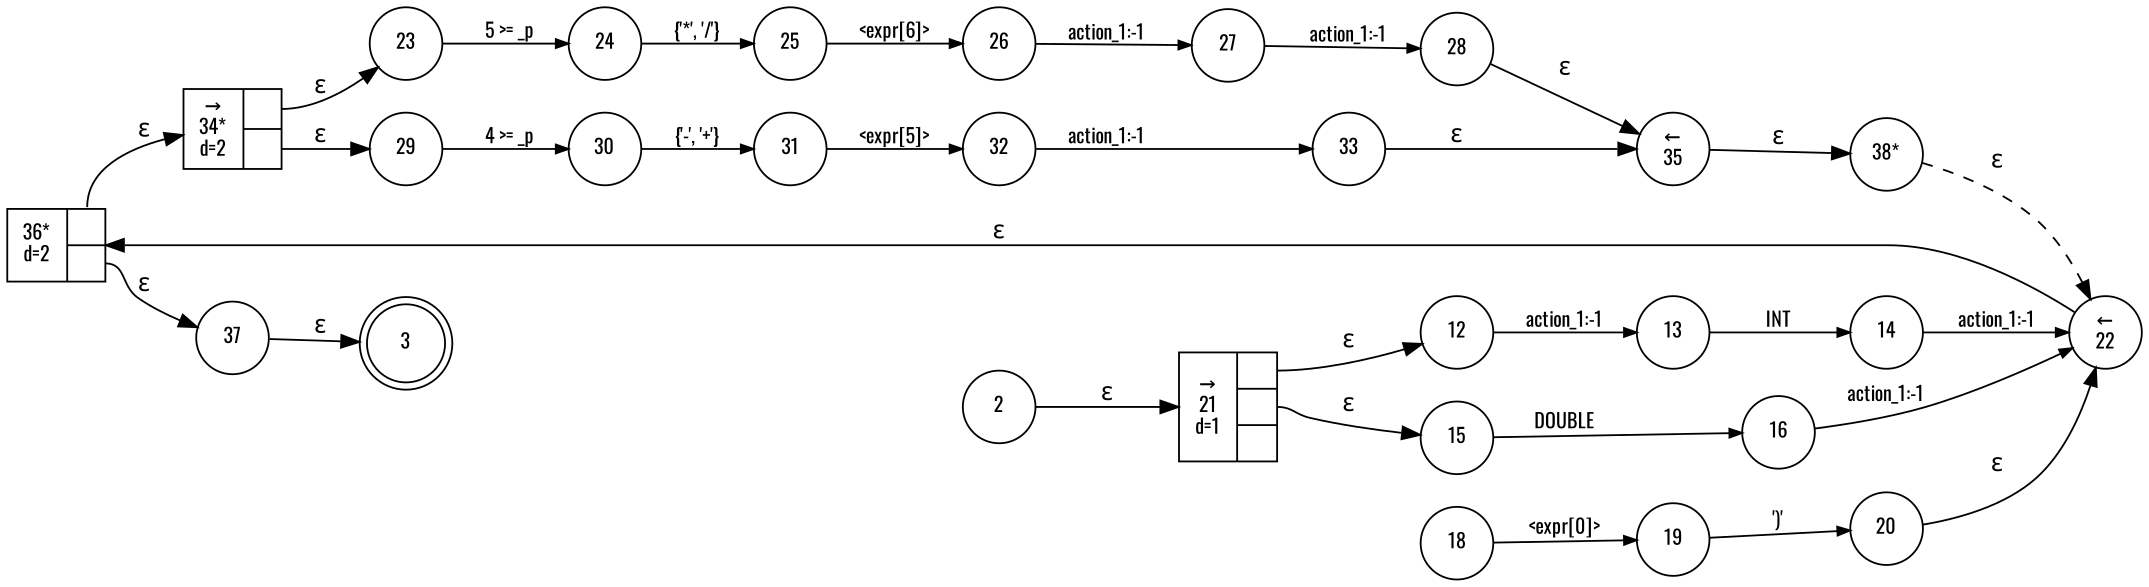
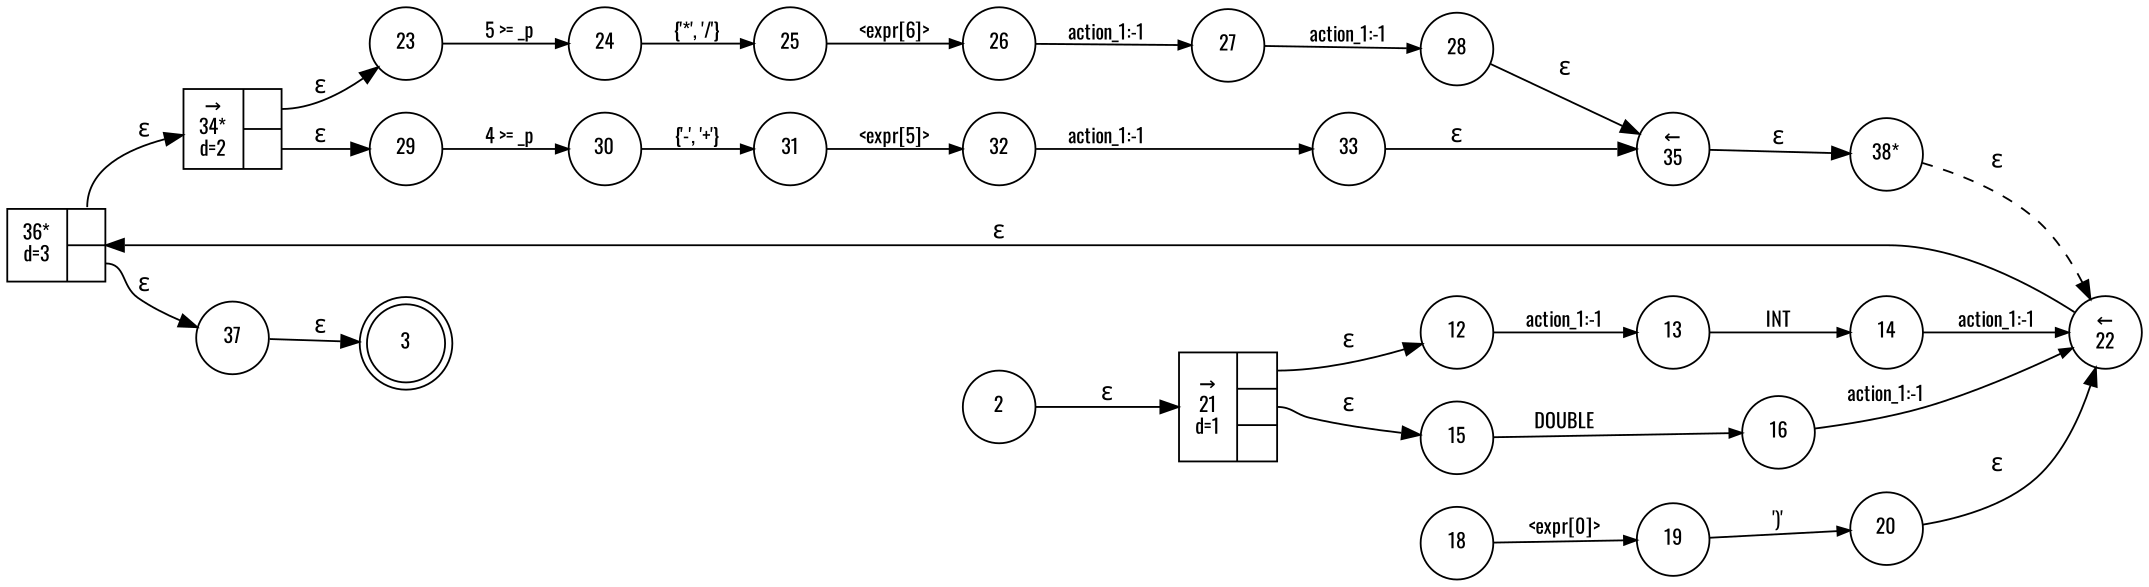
node "36*": text "d=2" -> "d=3"
